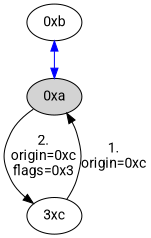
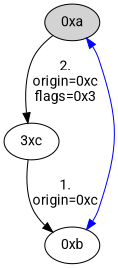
edge "3xc" -> "0xa": now "3xc" -> "0xb"
